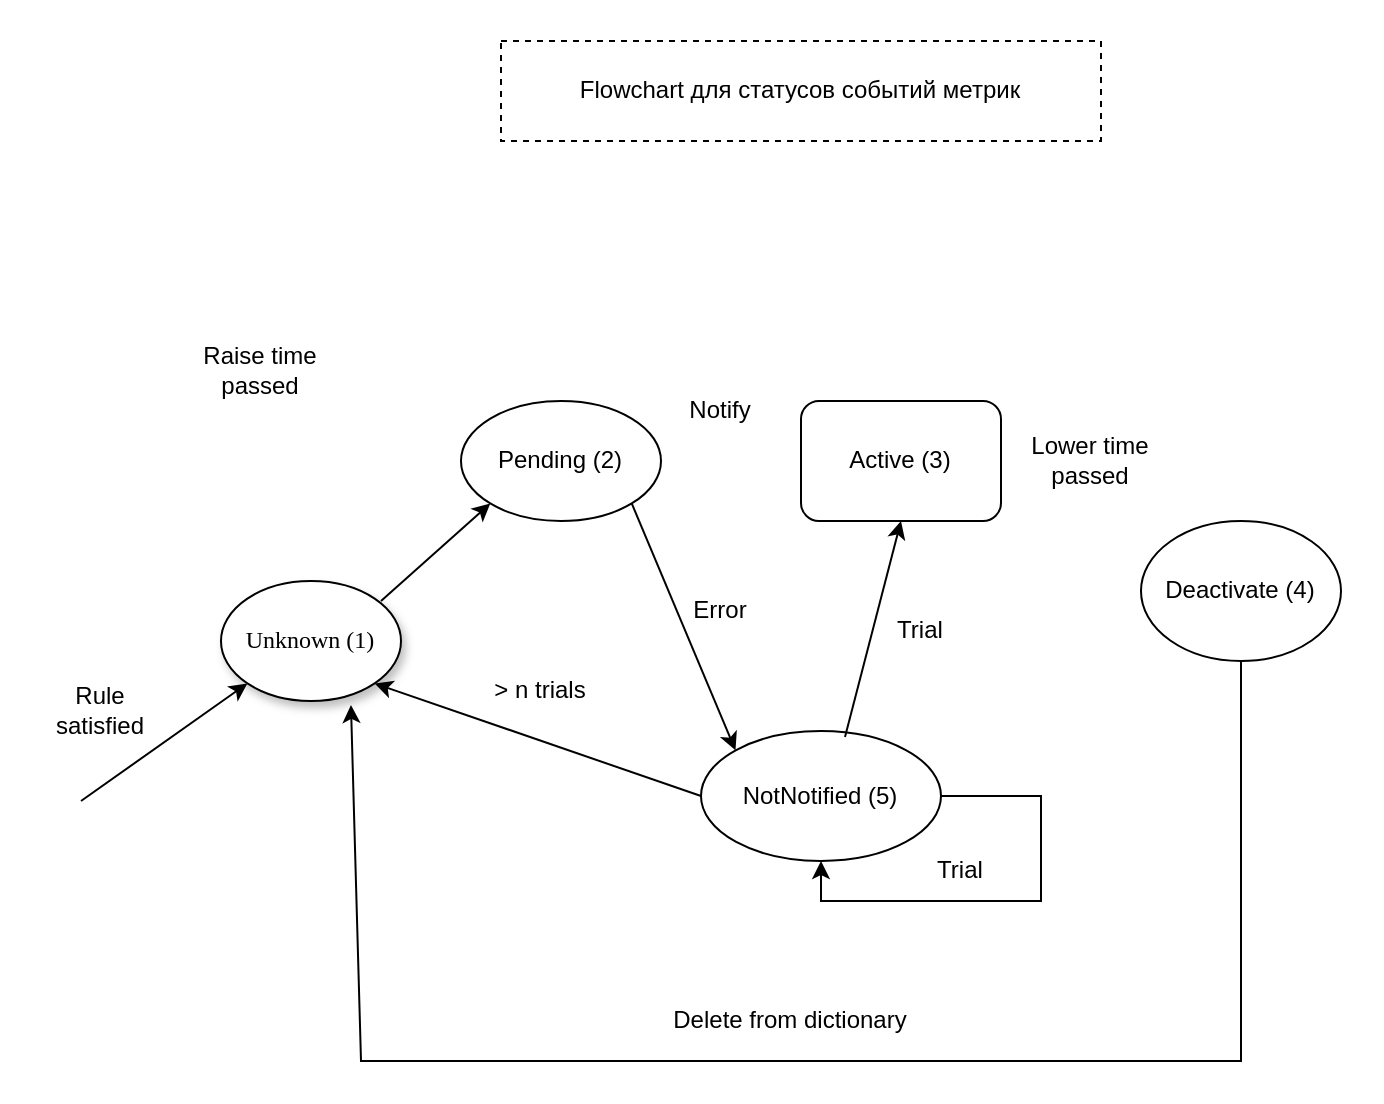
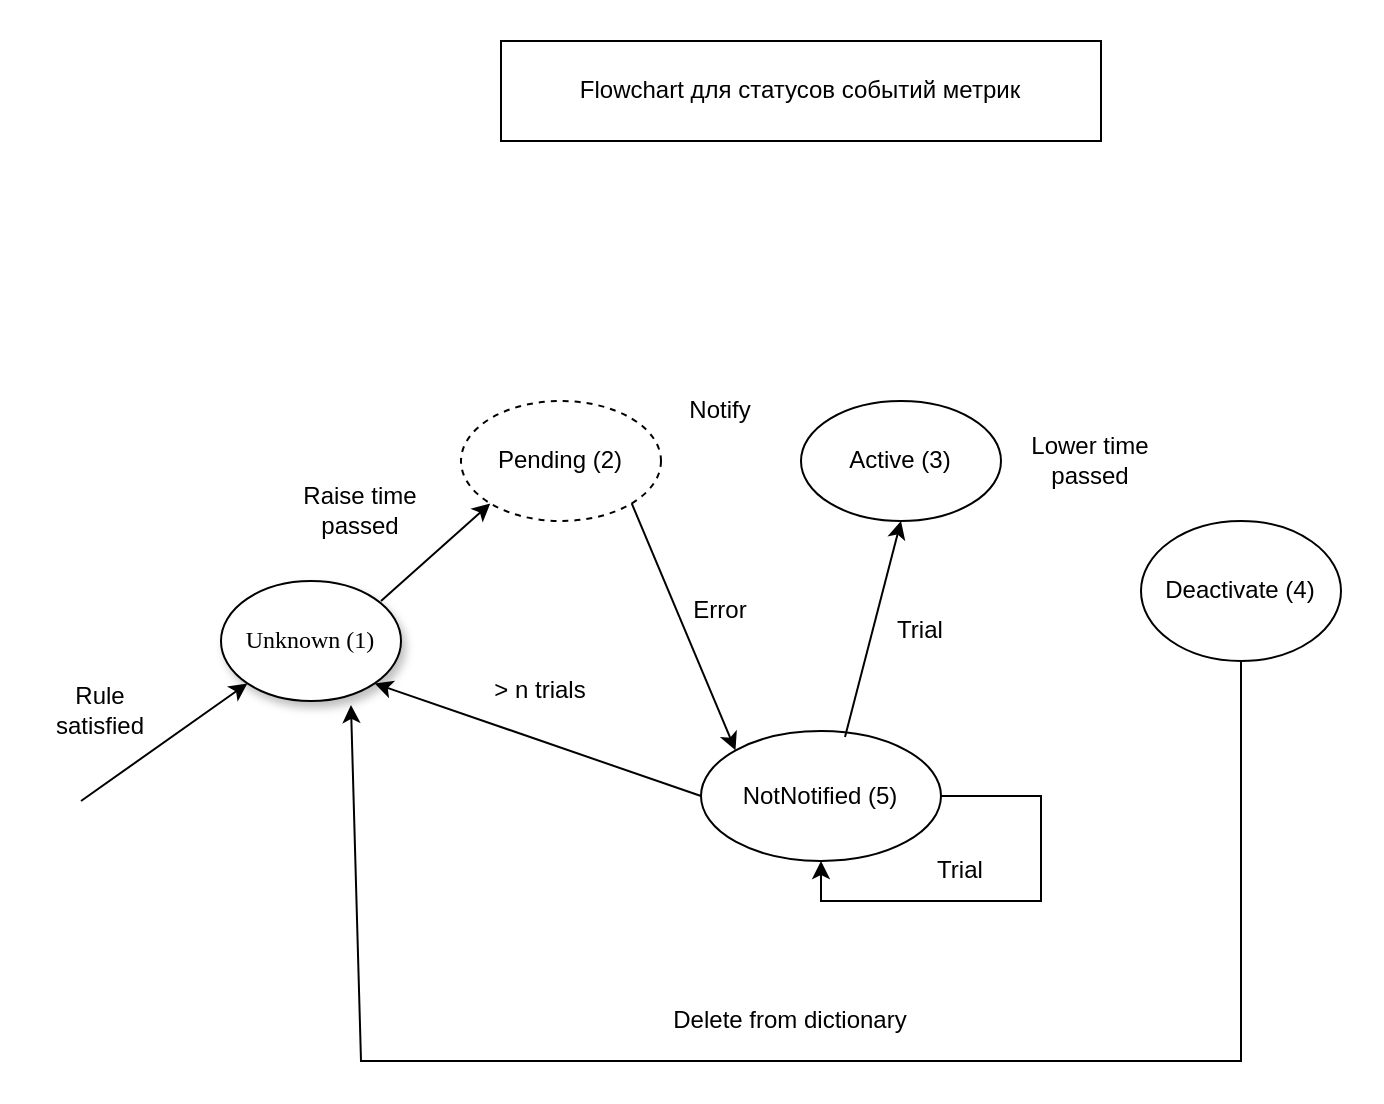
node "Flowchart для статусов событий метрик": style dashed -> solid
node "Raise time passed": moved (261, 371) -> (361, 511)
node "Pending (2)": style solid -> dashed
node "Active (3)": shape rounded rectangle -> ellipse
